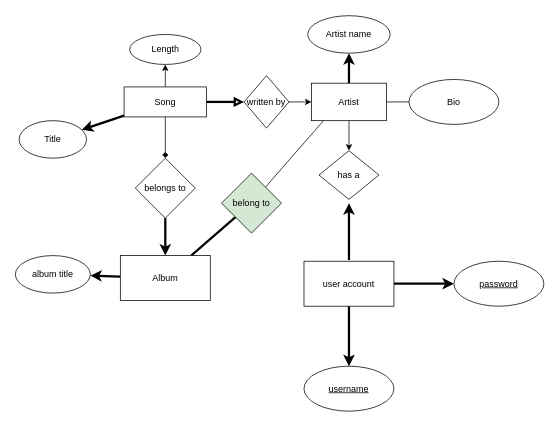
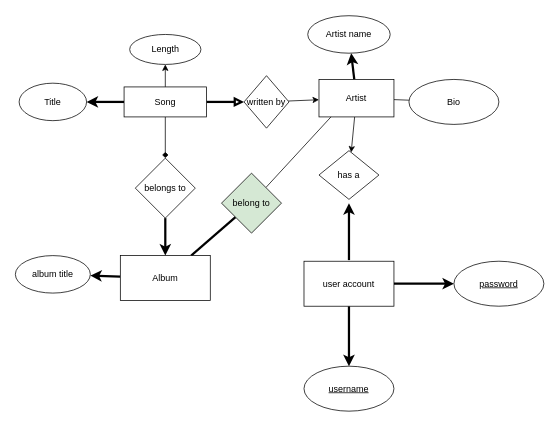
node "Artist": moved (349, 102) -> (357, 98)
node "Title": moved (53, 139) -> (53, 102)
